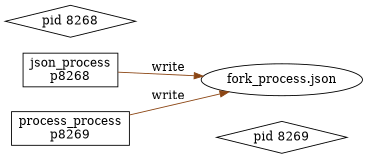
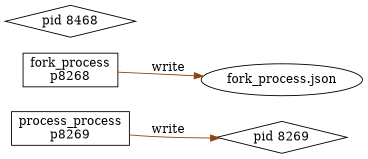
node "pid 8268": label "pid 8268" -> "pid 8468"
node "json_process p8268": label "json_process p8268" -> "fork_process p8268"
edge "process_process p8269" -> "fork_process.json": now "process_process p8269" -> "pid 8269"
